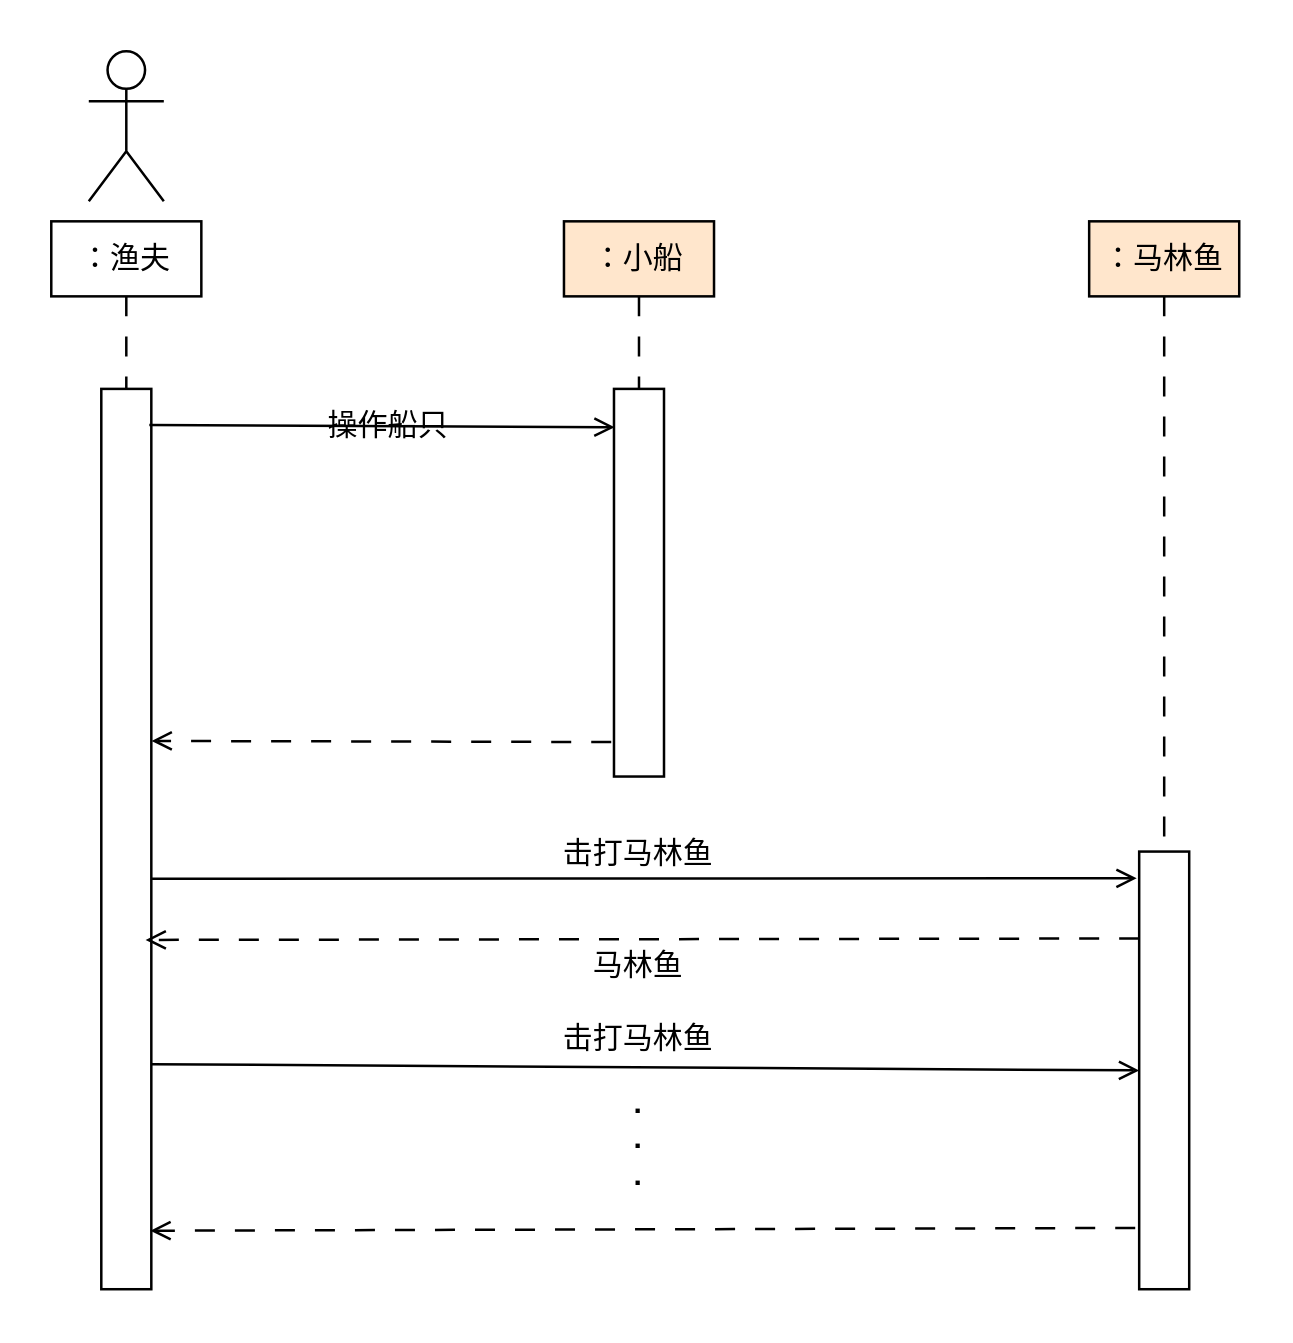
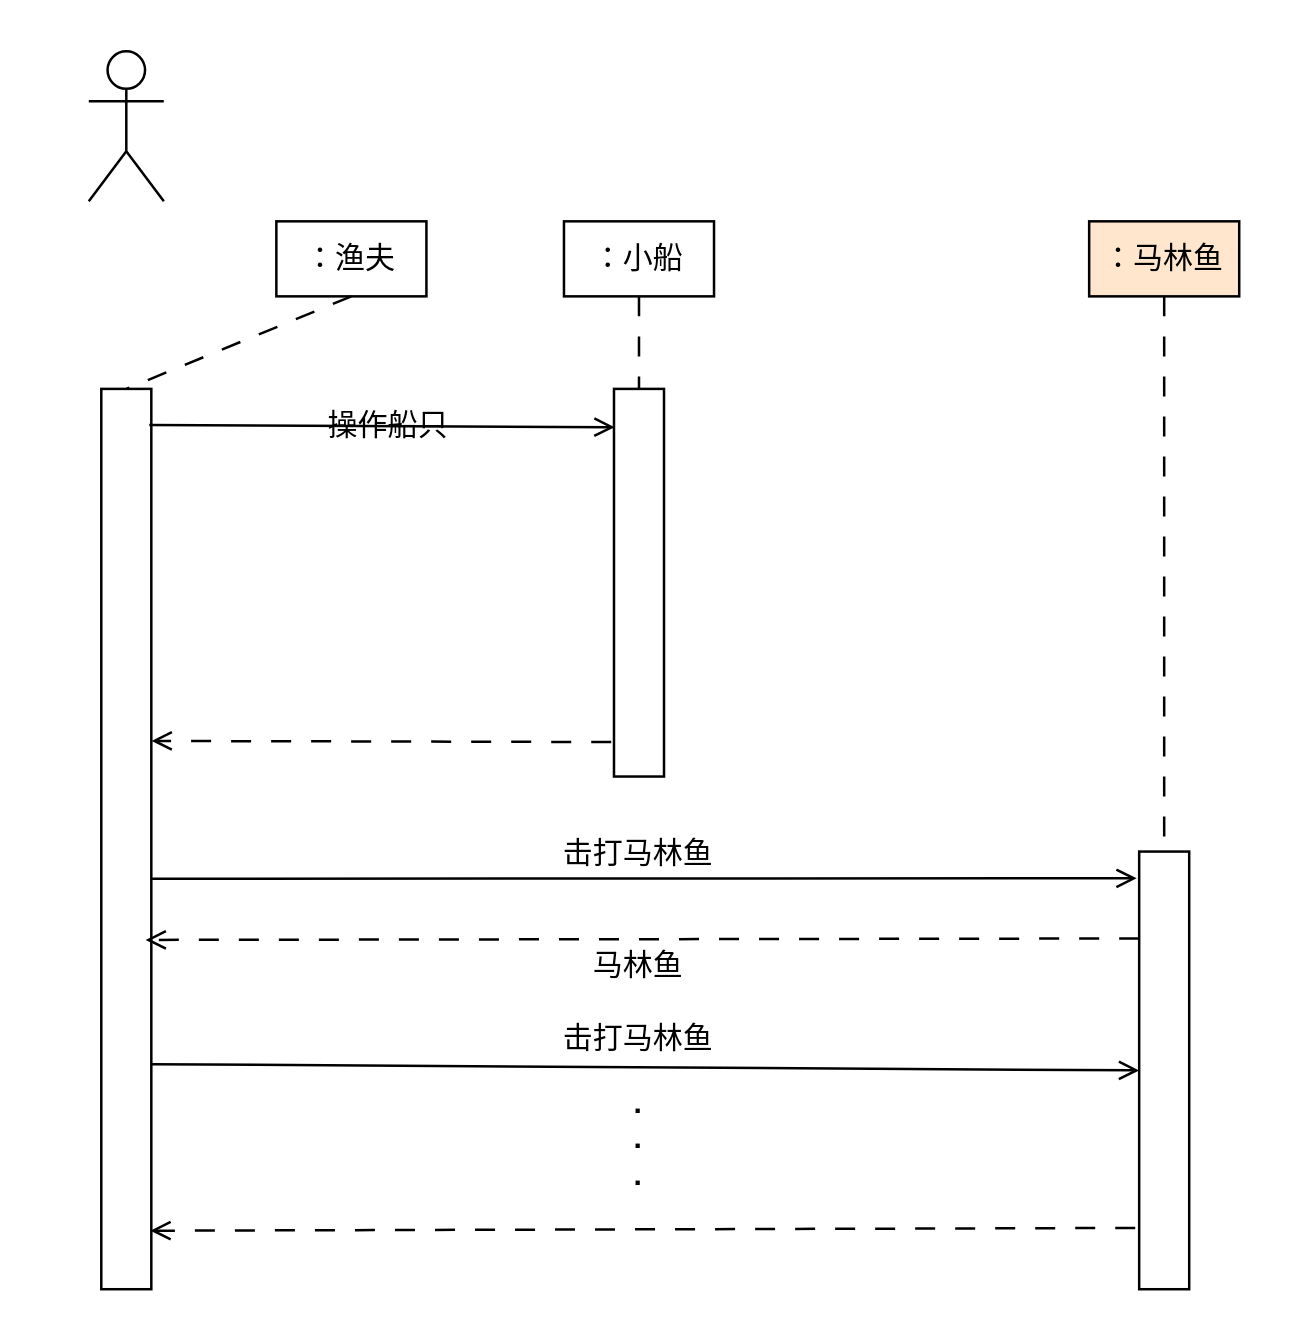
node "：渔夫": moved (126, 259) -> (351, 259)
node "：小船": fillcolor #ffe6cc -> #ffffff
